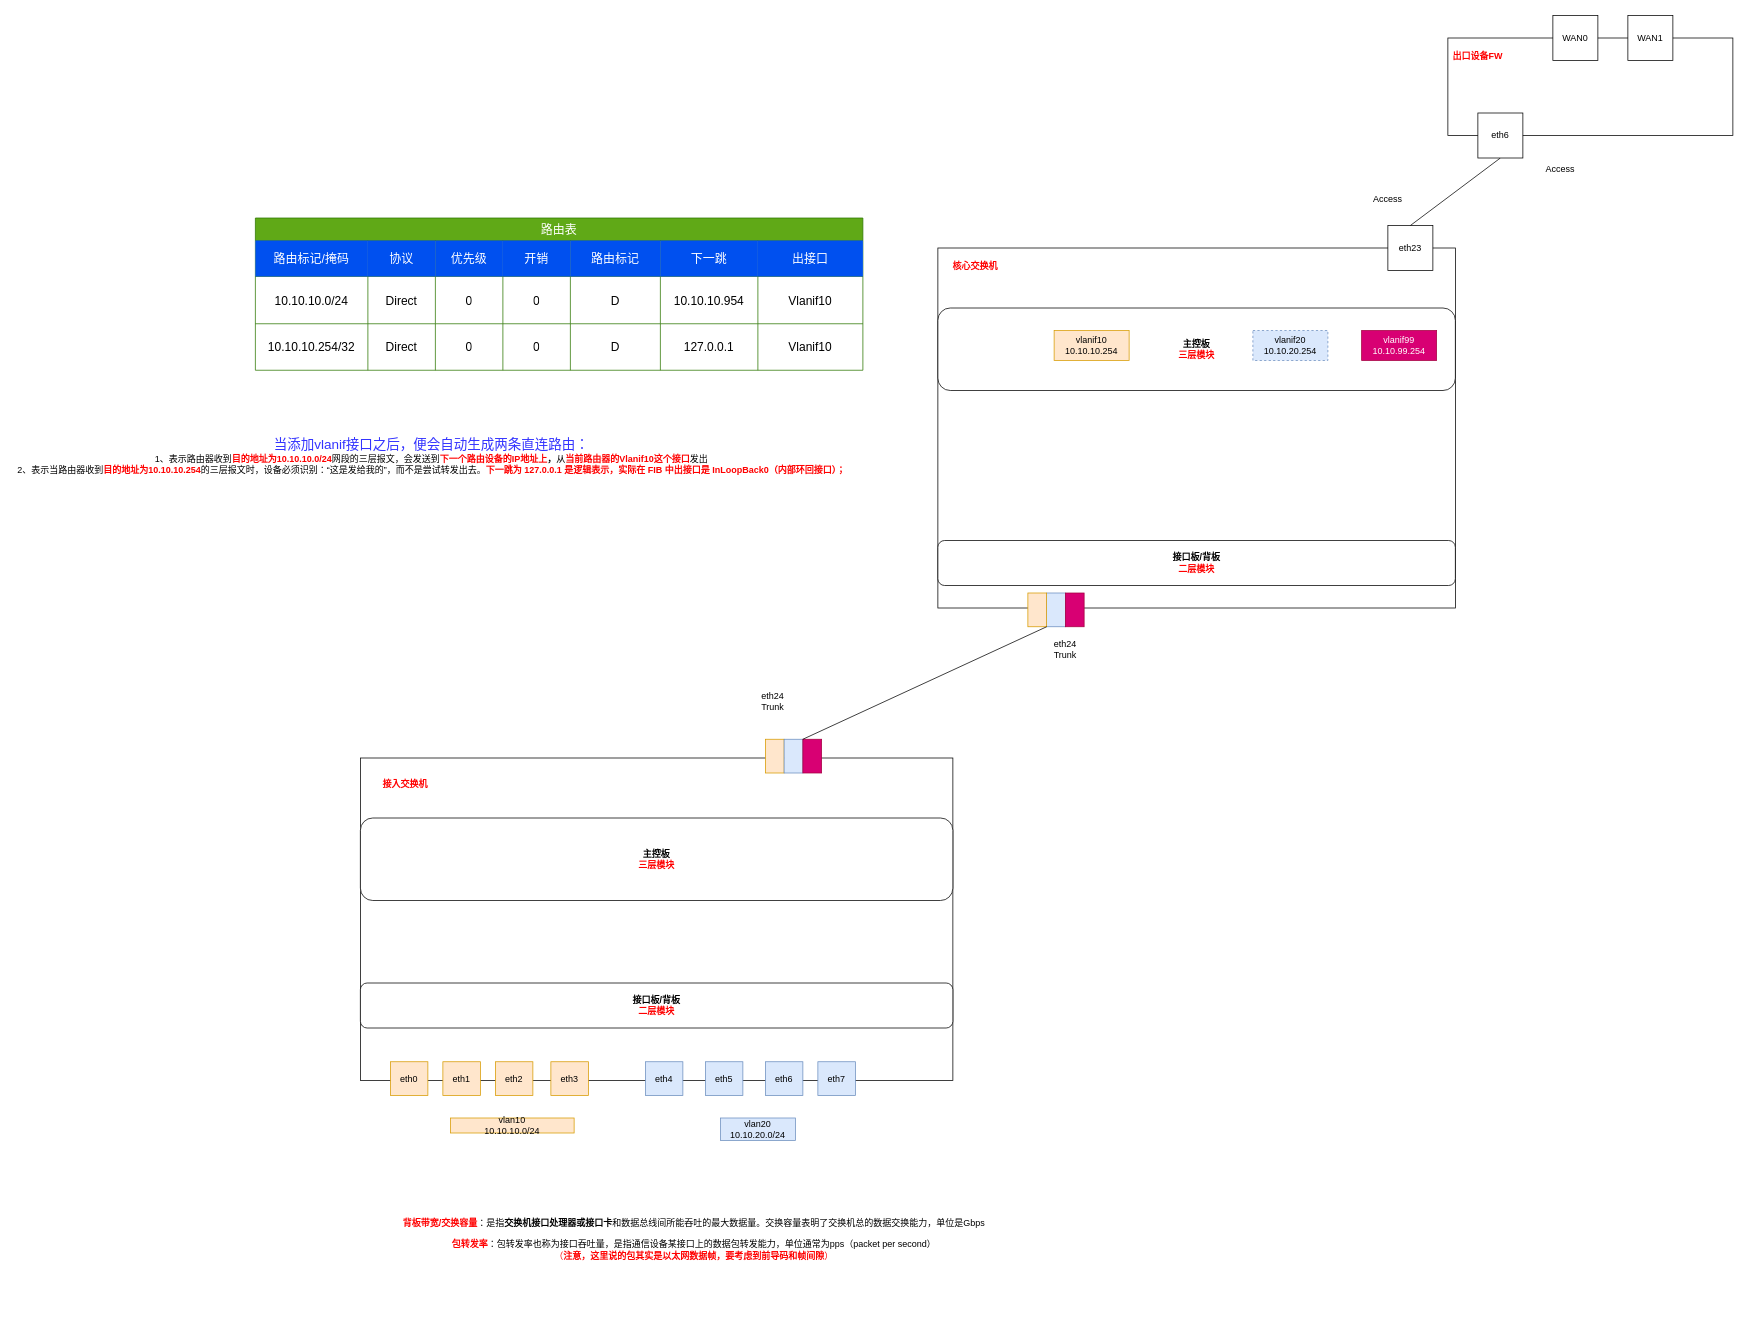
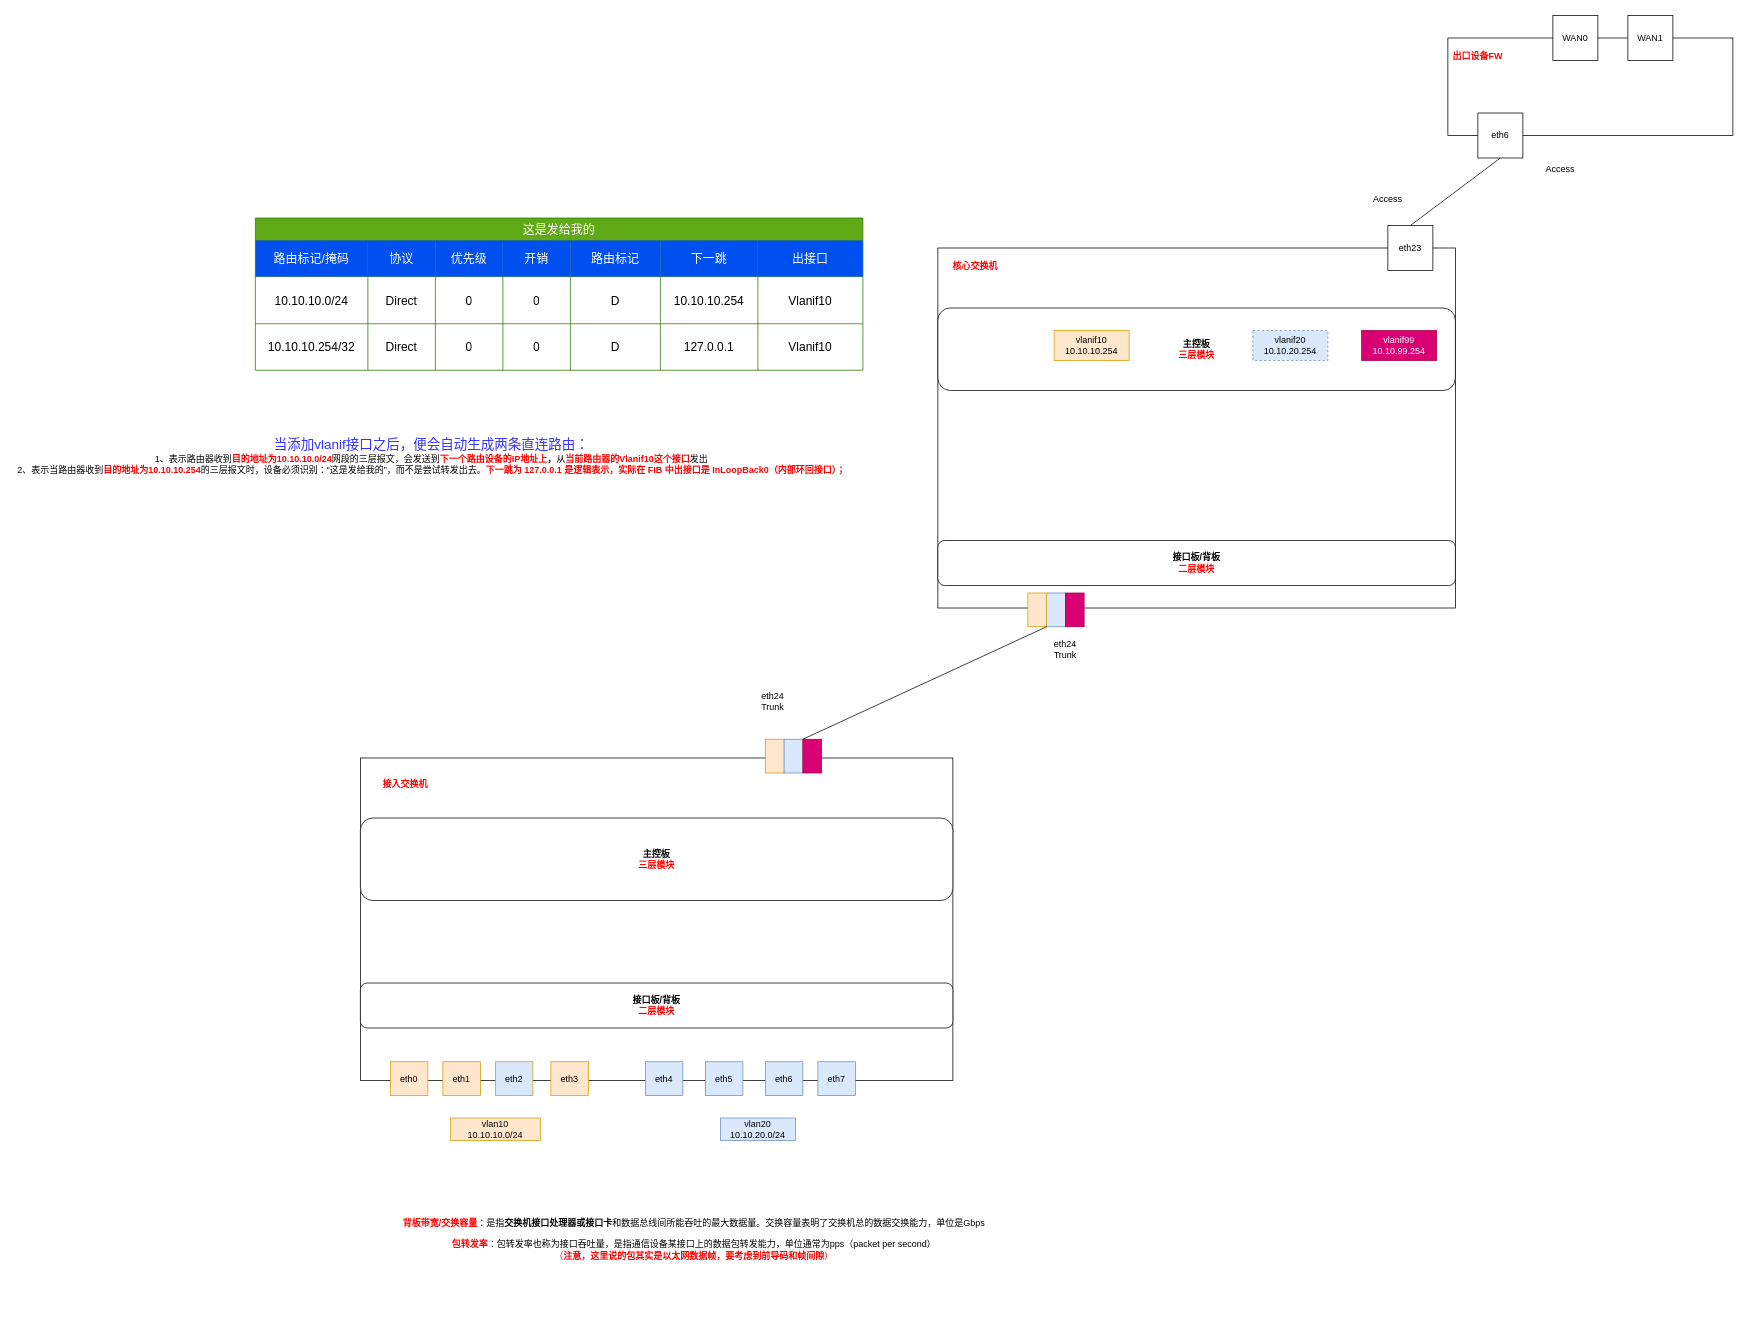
node "路由表": label "路由表" -> "这是发给我的"
node "10.10.10.954": label "10.10.10.954" -> "10.10.10.254"
node "eth2": fillcolor #ffe6cc -> #dae8fc
node "vlan10 10.10.10.0/24": size 124x15 -> 90x23
